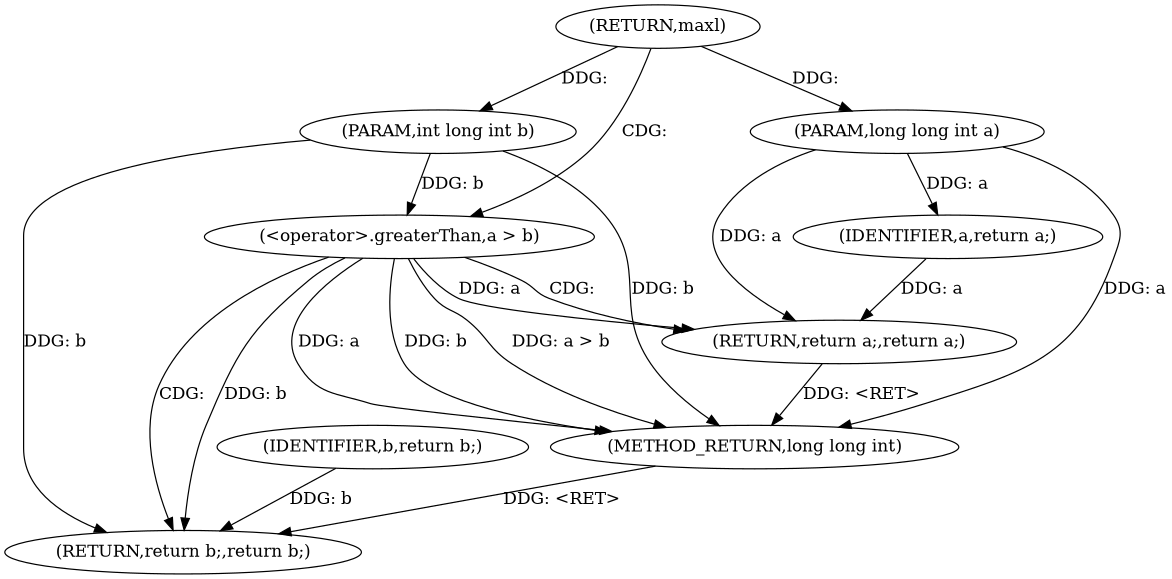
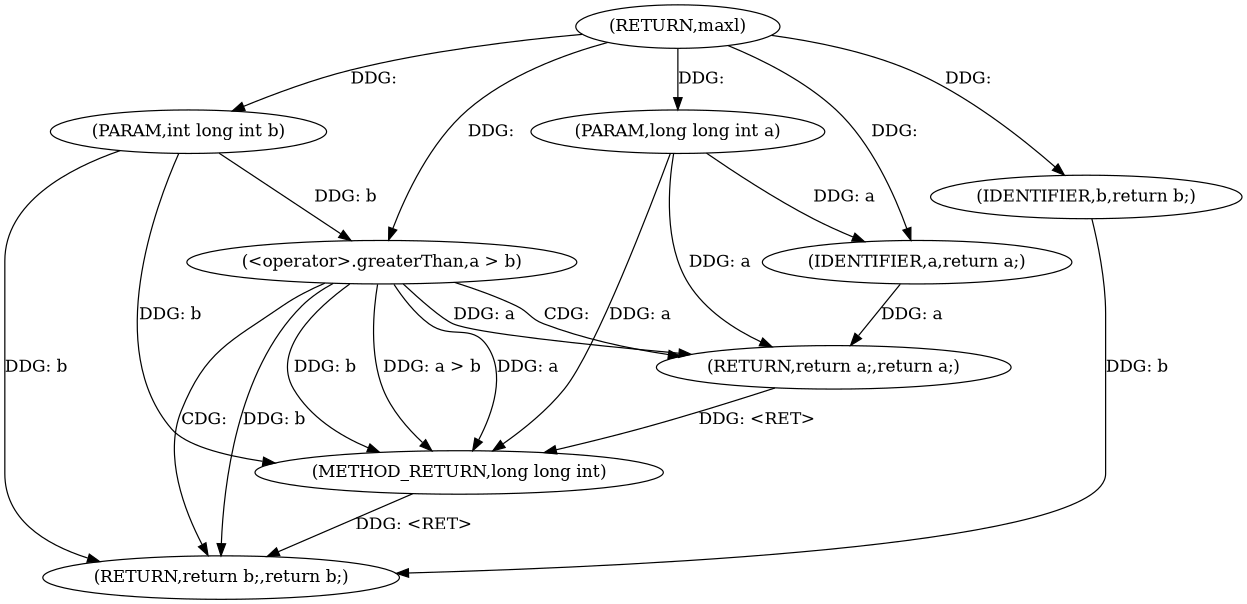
edge "(RETURN,maxl)" -> "(IDENTIFIER,b,return b;)": added, label "DDG:"
edge "(RETURN,maxl)" -> "(IDENTIFIER,a,return a;)": added, label "DDG:"
edge "(RETURN,maxl)" -> "(<operator>.greaterThan,a > b)": label "CDG: " -> "DDG: "
